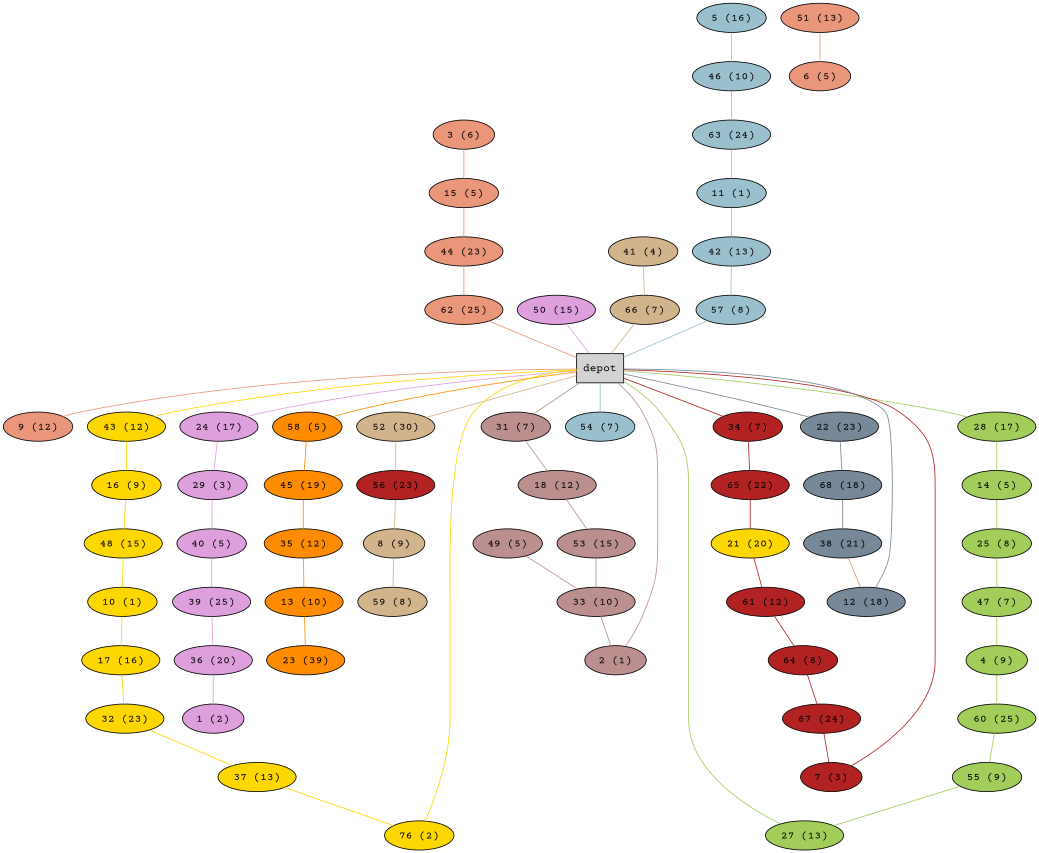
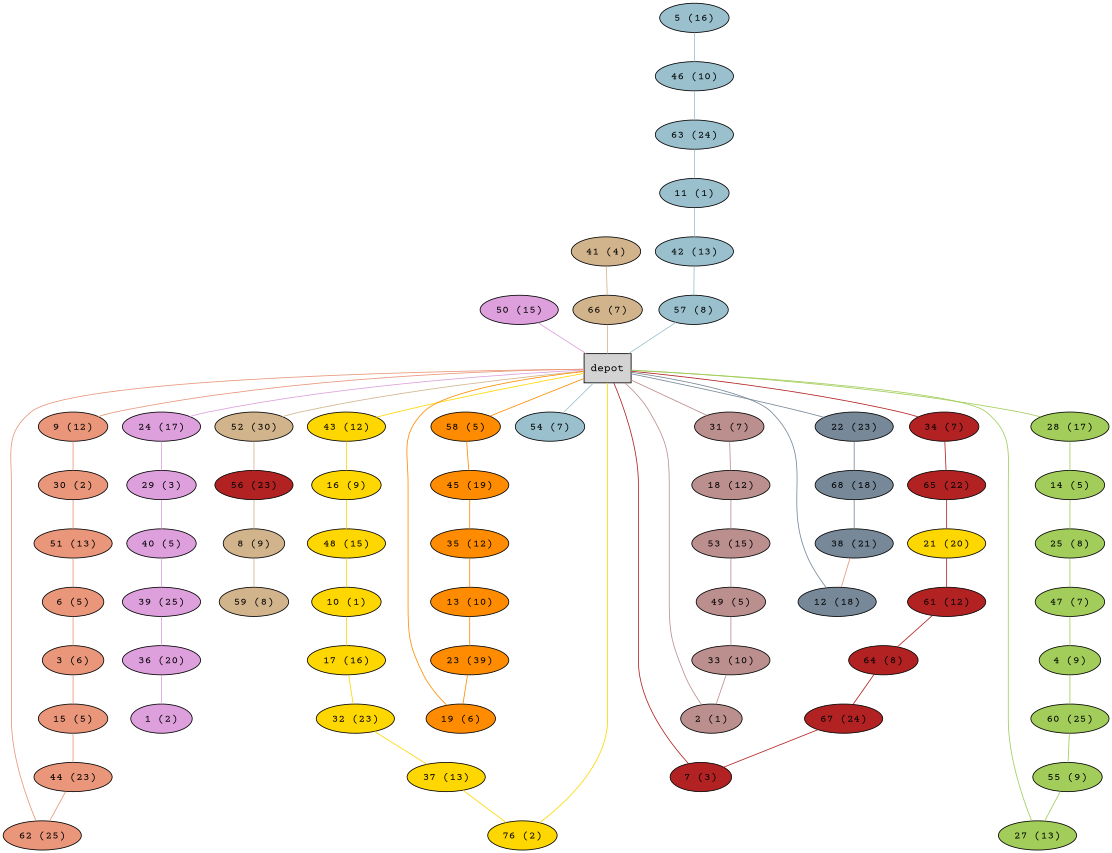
node "30 (2)": added
edge "53 (15)" -- "33 (10)": now "53 (15)" -- "49 (5)"
edge "6 (5)" -- "3 (6)": added
node "19 (6)": added
